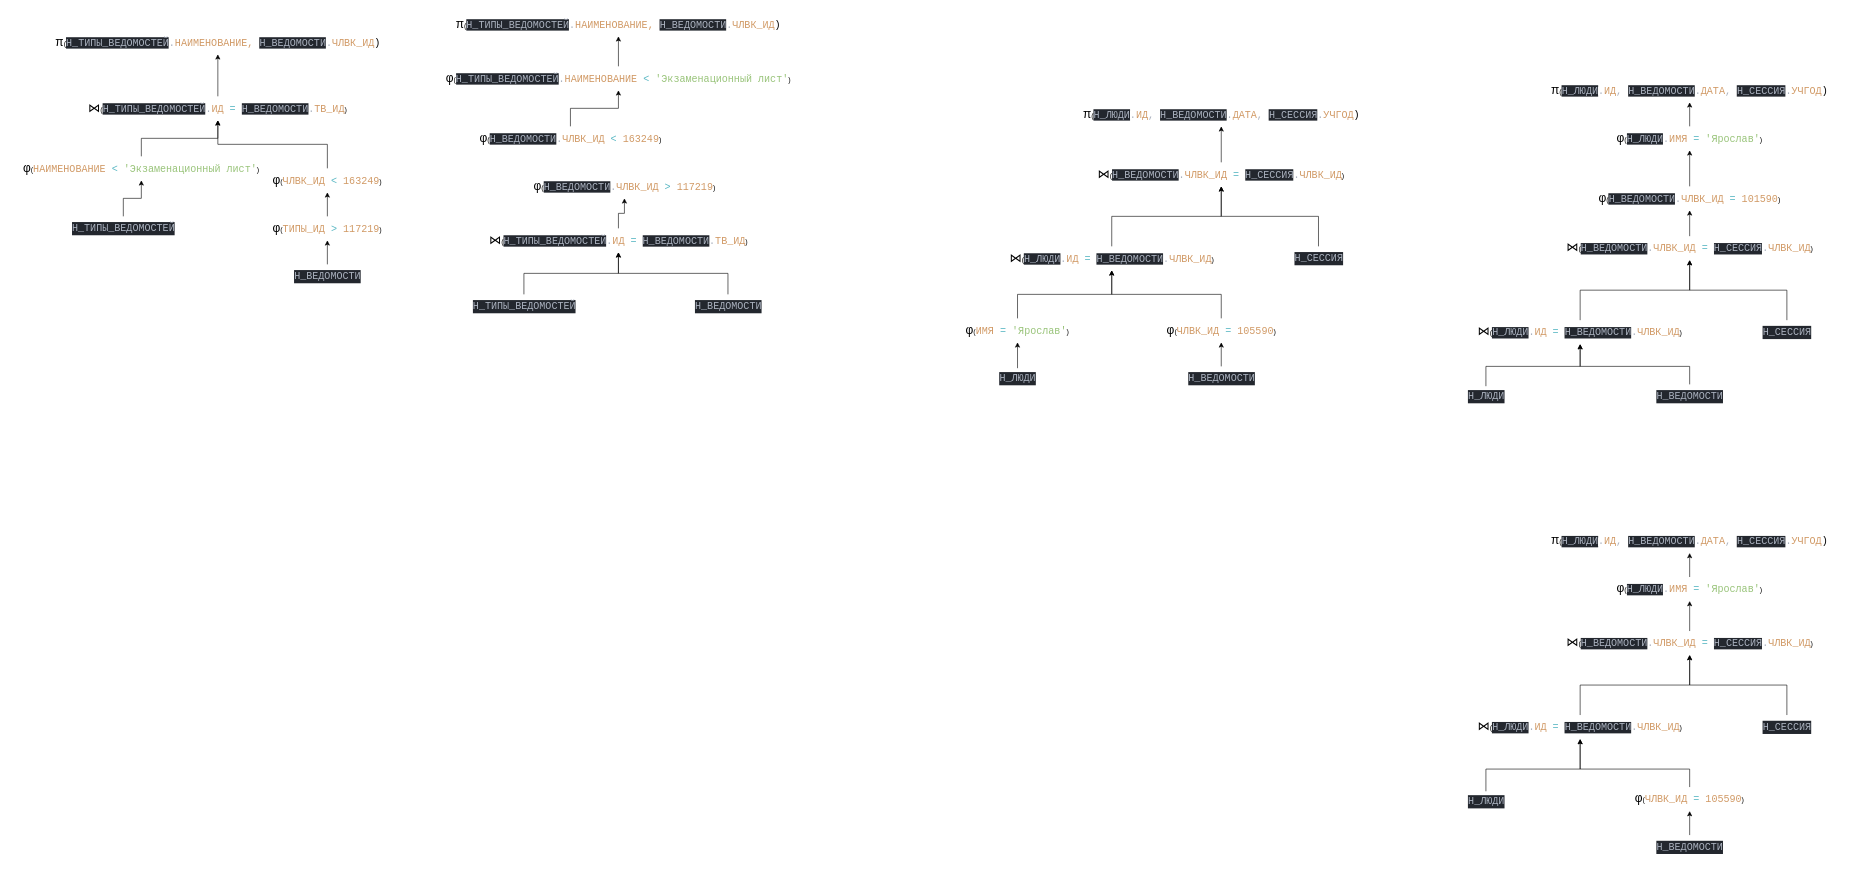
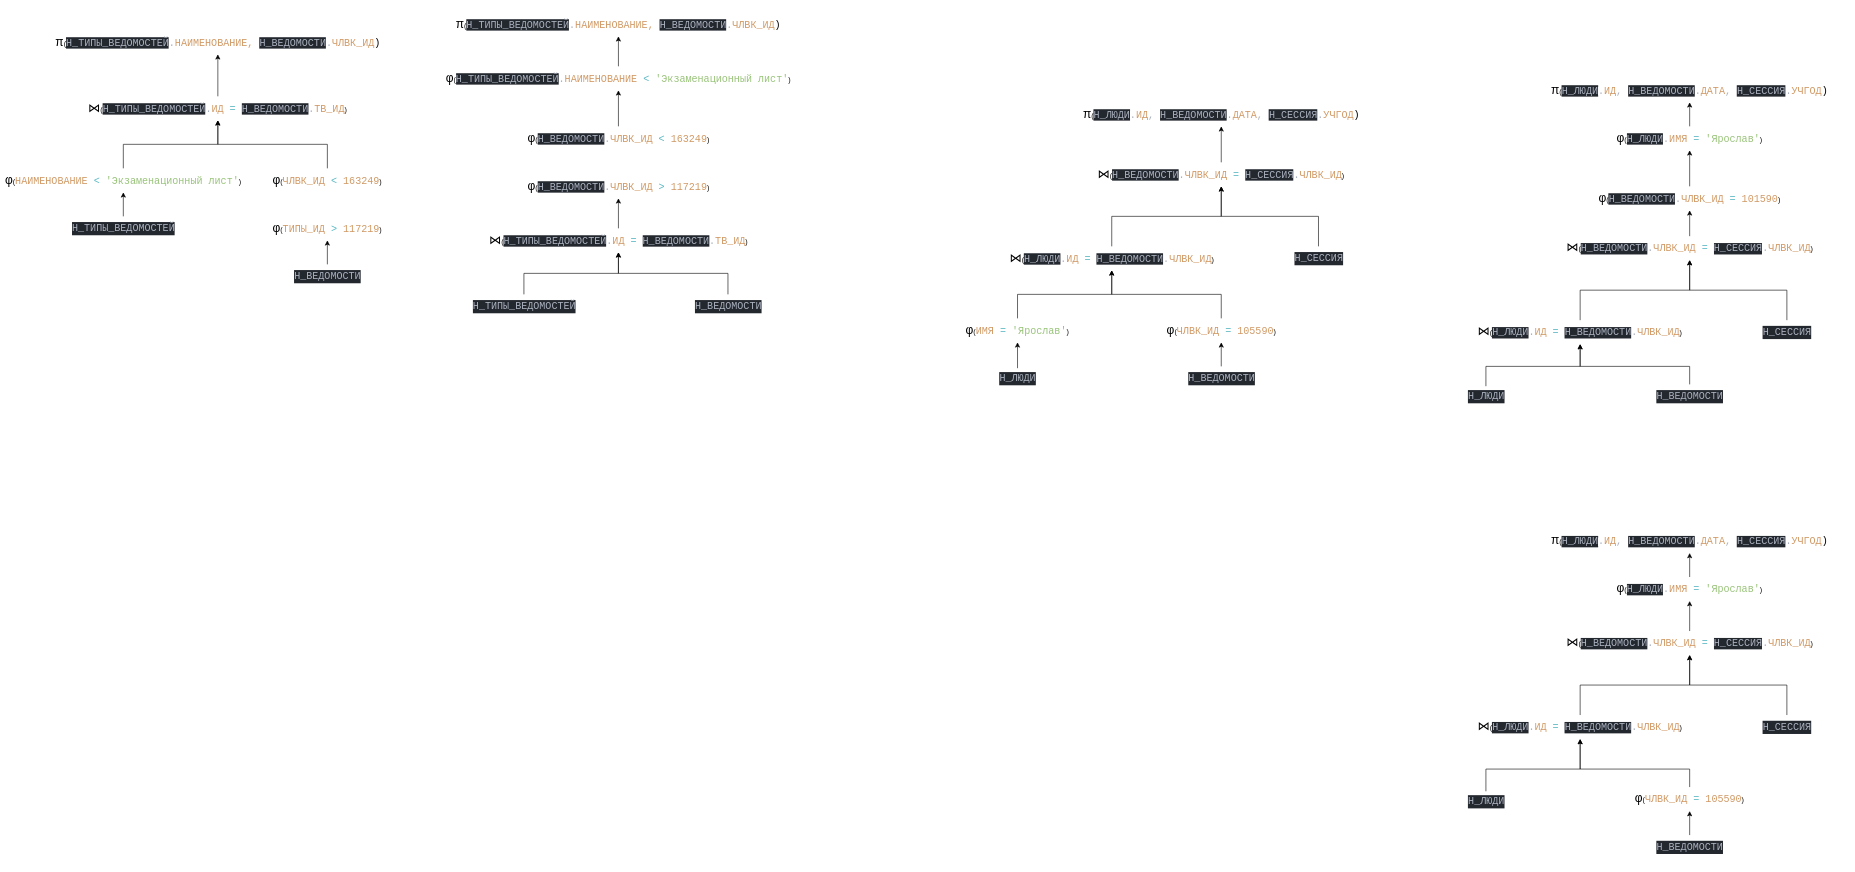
node "φ(Н_ВЕДОМОСТИ.ЧЛВК_ИД < 163249)": moved (570, 138) -> (618, 138)
node "φ(НАИМЕНОВАНИЕ < 'Экзаменационный лист')": moved (141, 168) -> (123, 180)
node "φ(Н_ВЕДОМОСТИ.ЧЛВК_ИД > 117219)": moved (624, 186) -> (618, 186)
edge "φ(ТИПЫ_ИД > 117219)" -> "φ(ЧЛВК_ИД < 163249)": removed
